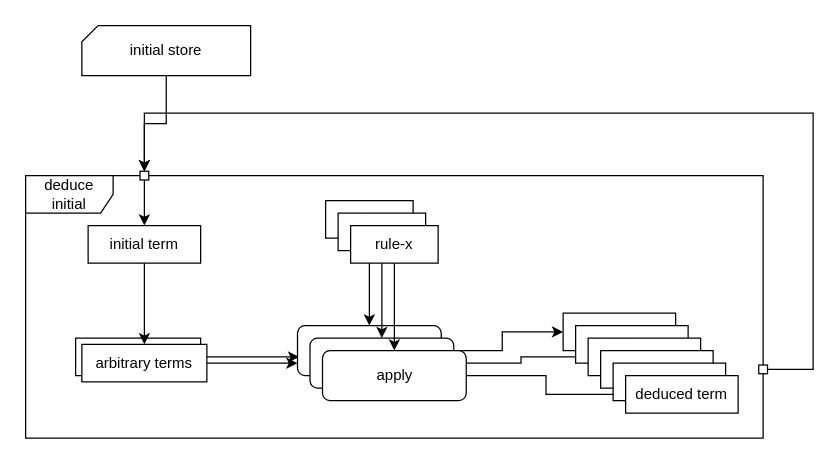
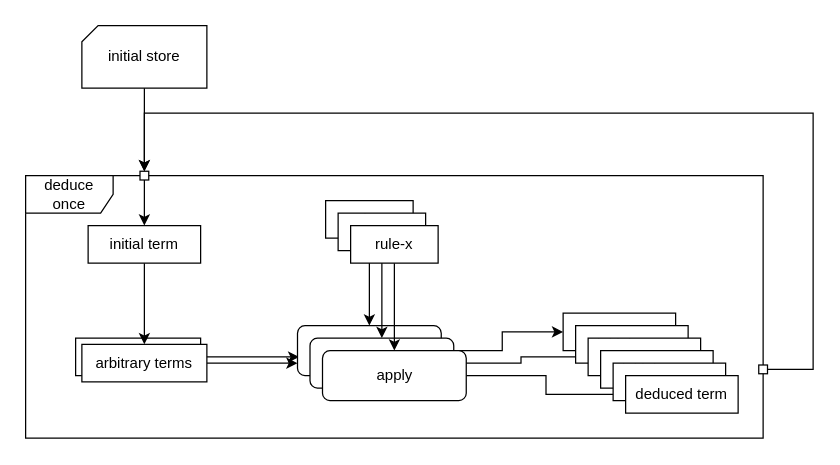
node "initial store": size 169x50 -> 125x63
node "deduce initial": label "deduce initial" -> "deduce once"
